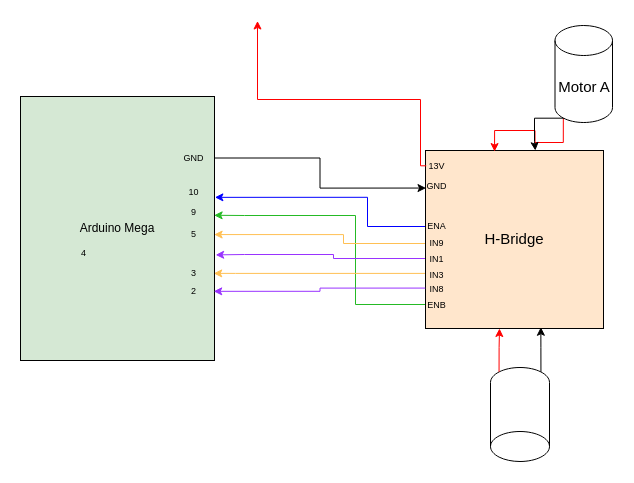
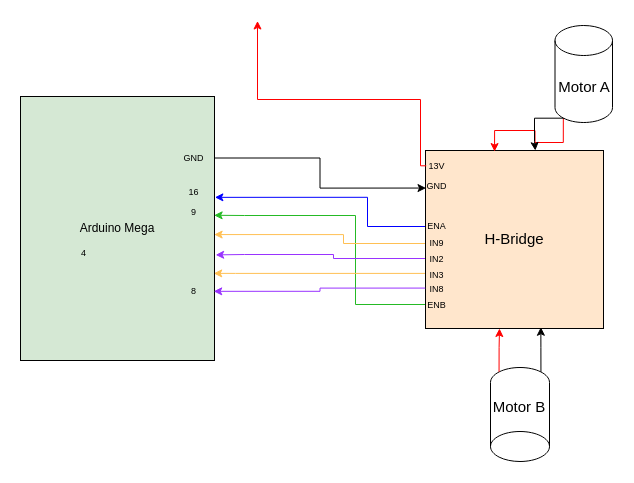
node "10": label "10" -> "16"
node "5": removed
node "IN1": label "IN1" -> "IN2"
node "3": removed
node "2": label "2" -> "8"
node "Motor B": added
